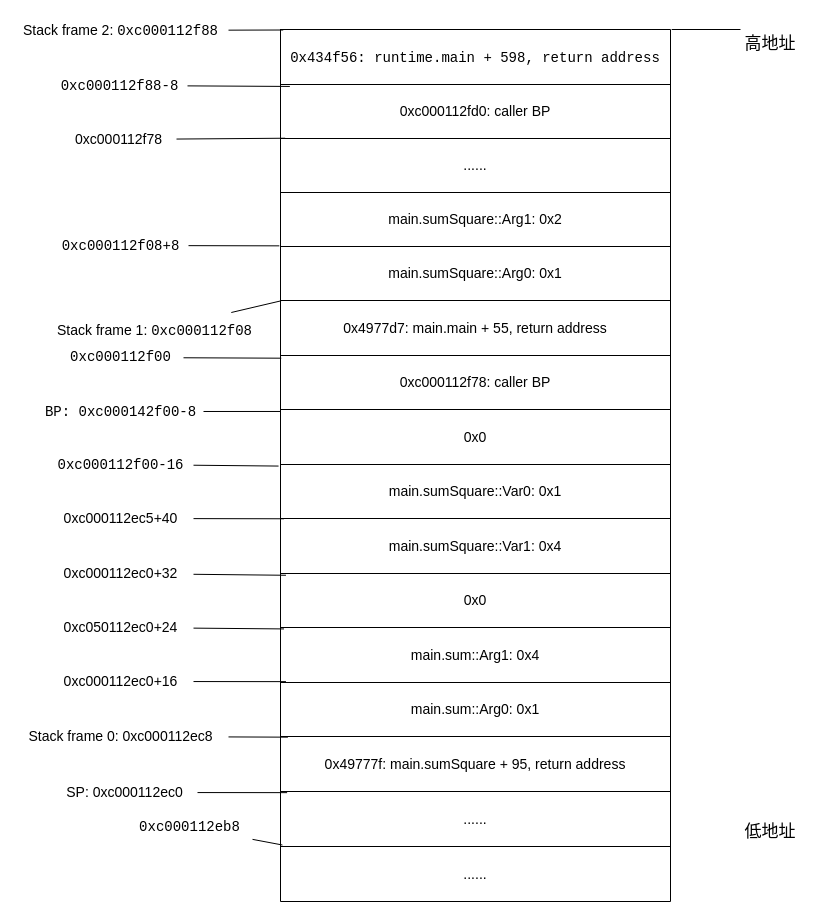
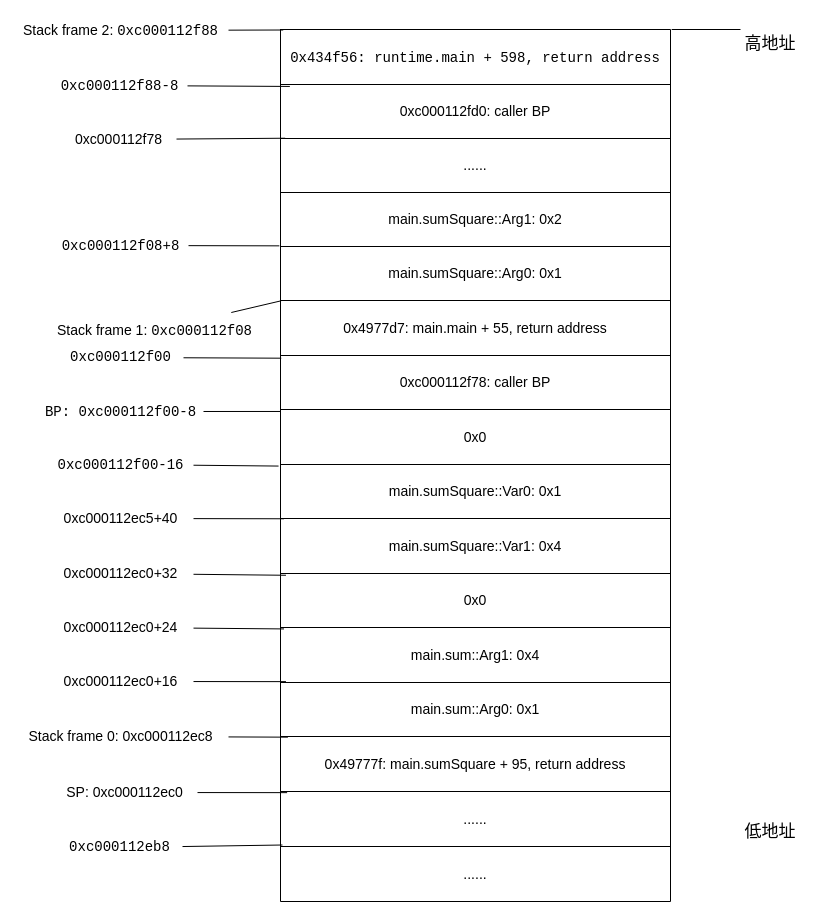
node "BP: 0xc000142f00-8": label "BP: 0xc000142f00-8" -> "BP: 0xc000112f00-8"
node "0xc050112ec0+24": label "0xc050112ec0+24" -> "0xc000112ec0+24"
node "0xc000112eb8": moved (190, 828) -> (120, 848)
